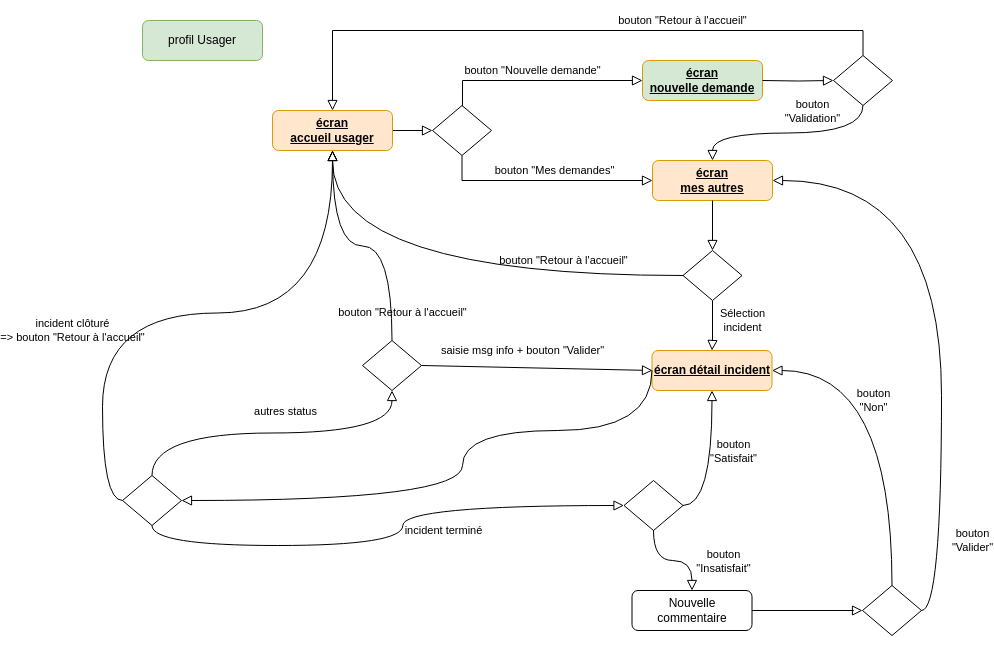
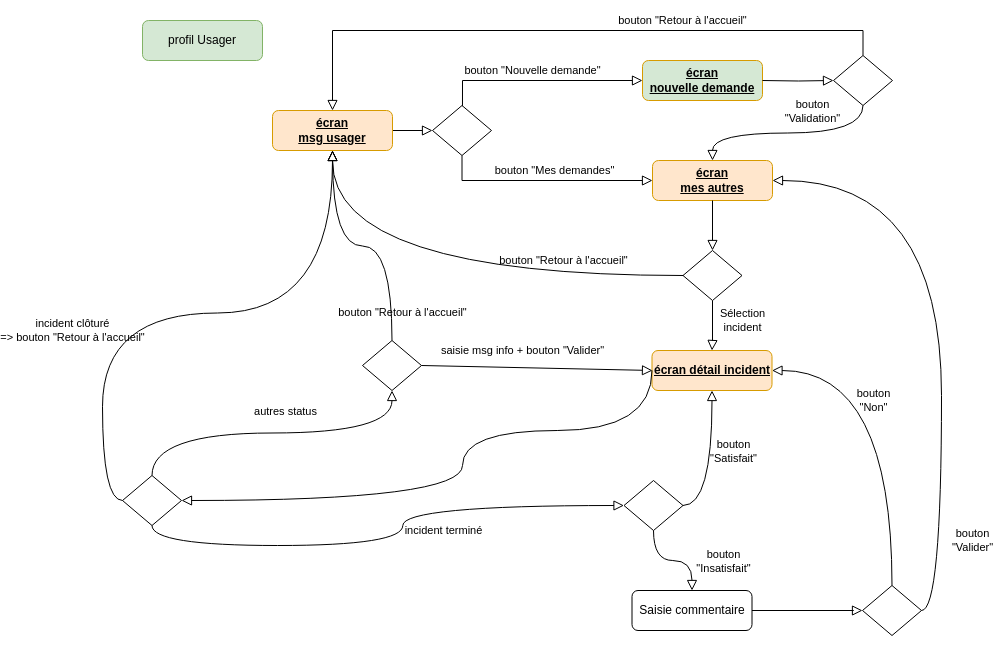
node "écran accueil usager": label "écran accueil usager" -> "écran msg usager"
node "Nouvelle commentaire": label "Nouvelle commentaire" -> "Saisie commentaire"
